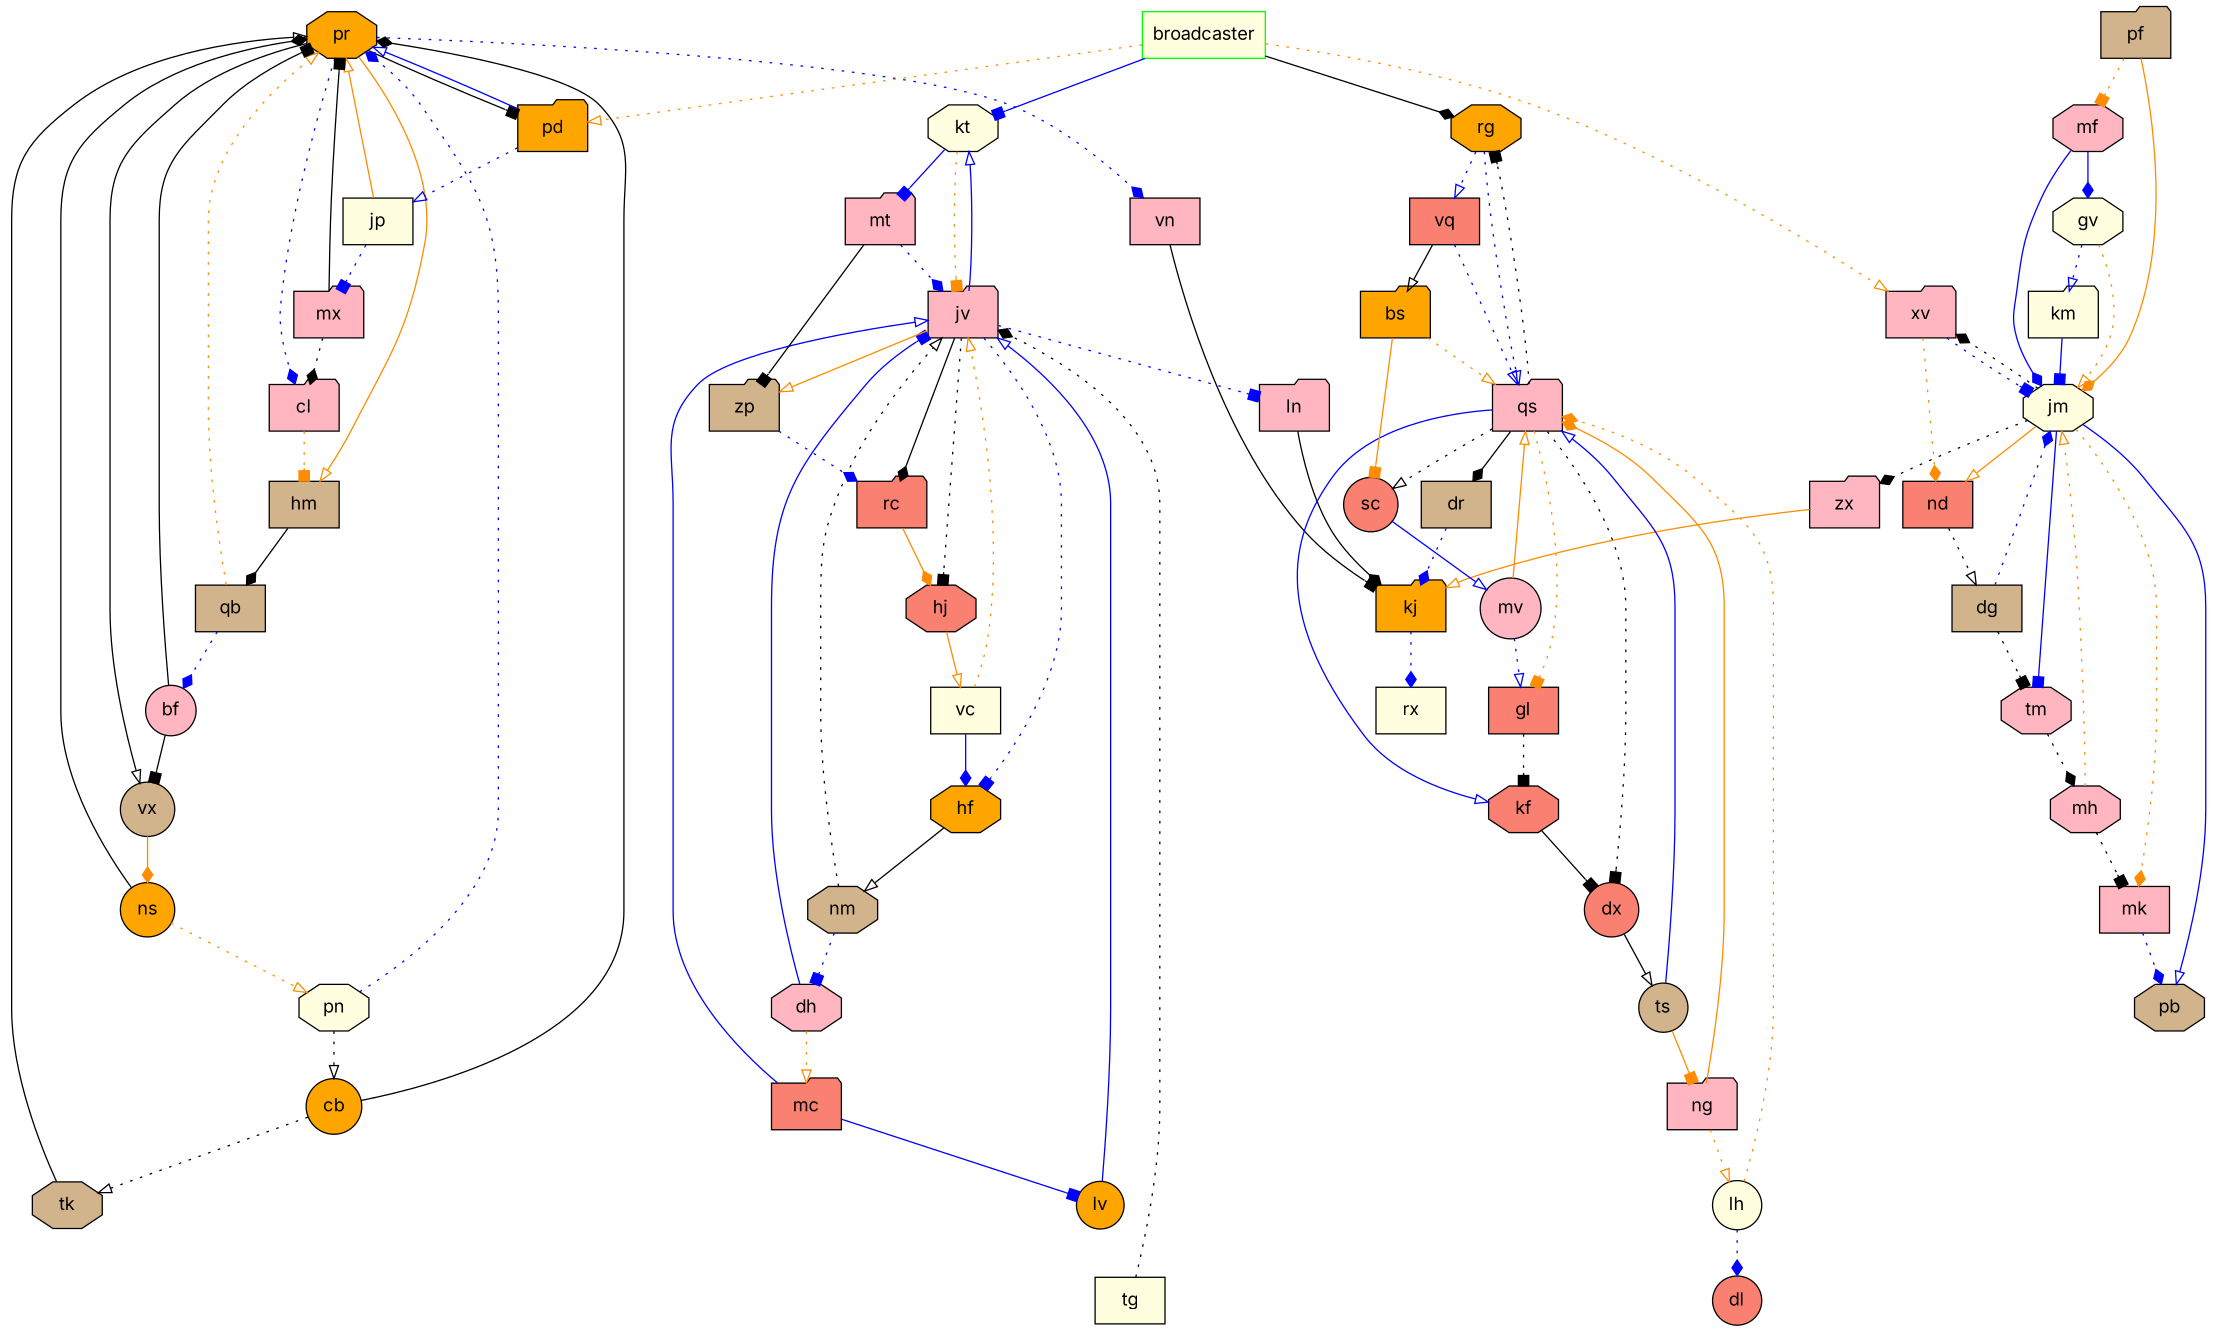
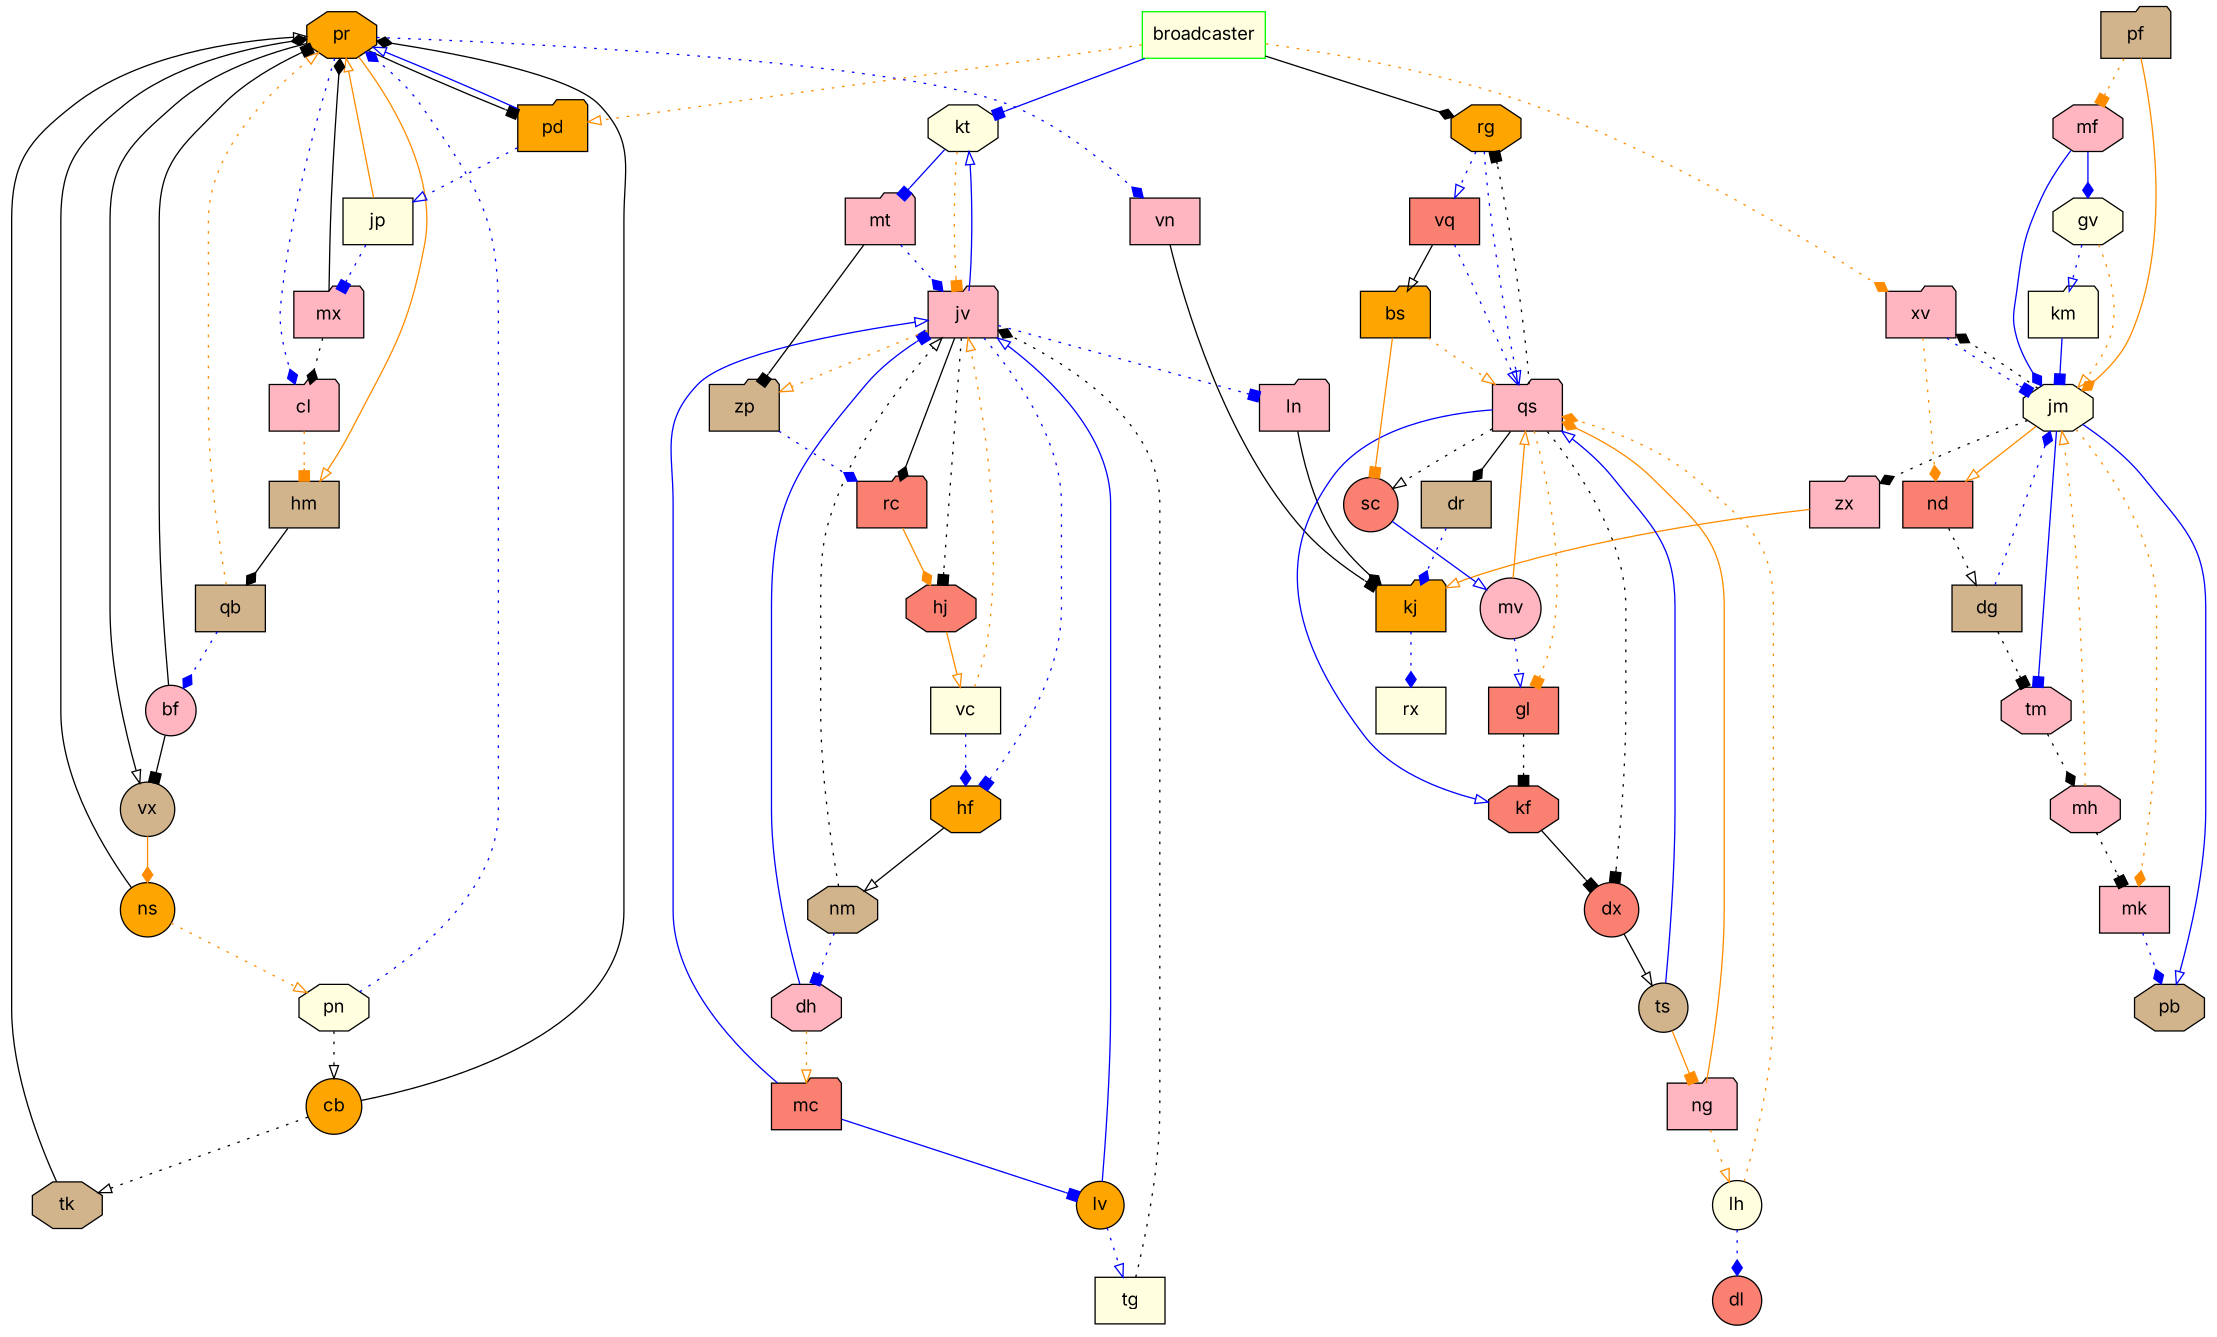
edge "broadcaster" -> "xv": arrowhead onormal -> diamond
edge "mx" -> "pr": arrowhead box -> diamond
edge "jv" -> "zp": style solid -> dotted
edge "vc" -> "hf": style solid -> dotted
edge "lv" -> "tg": added
